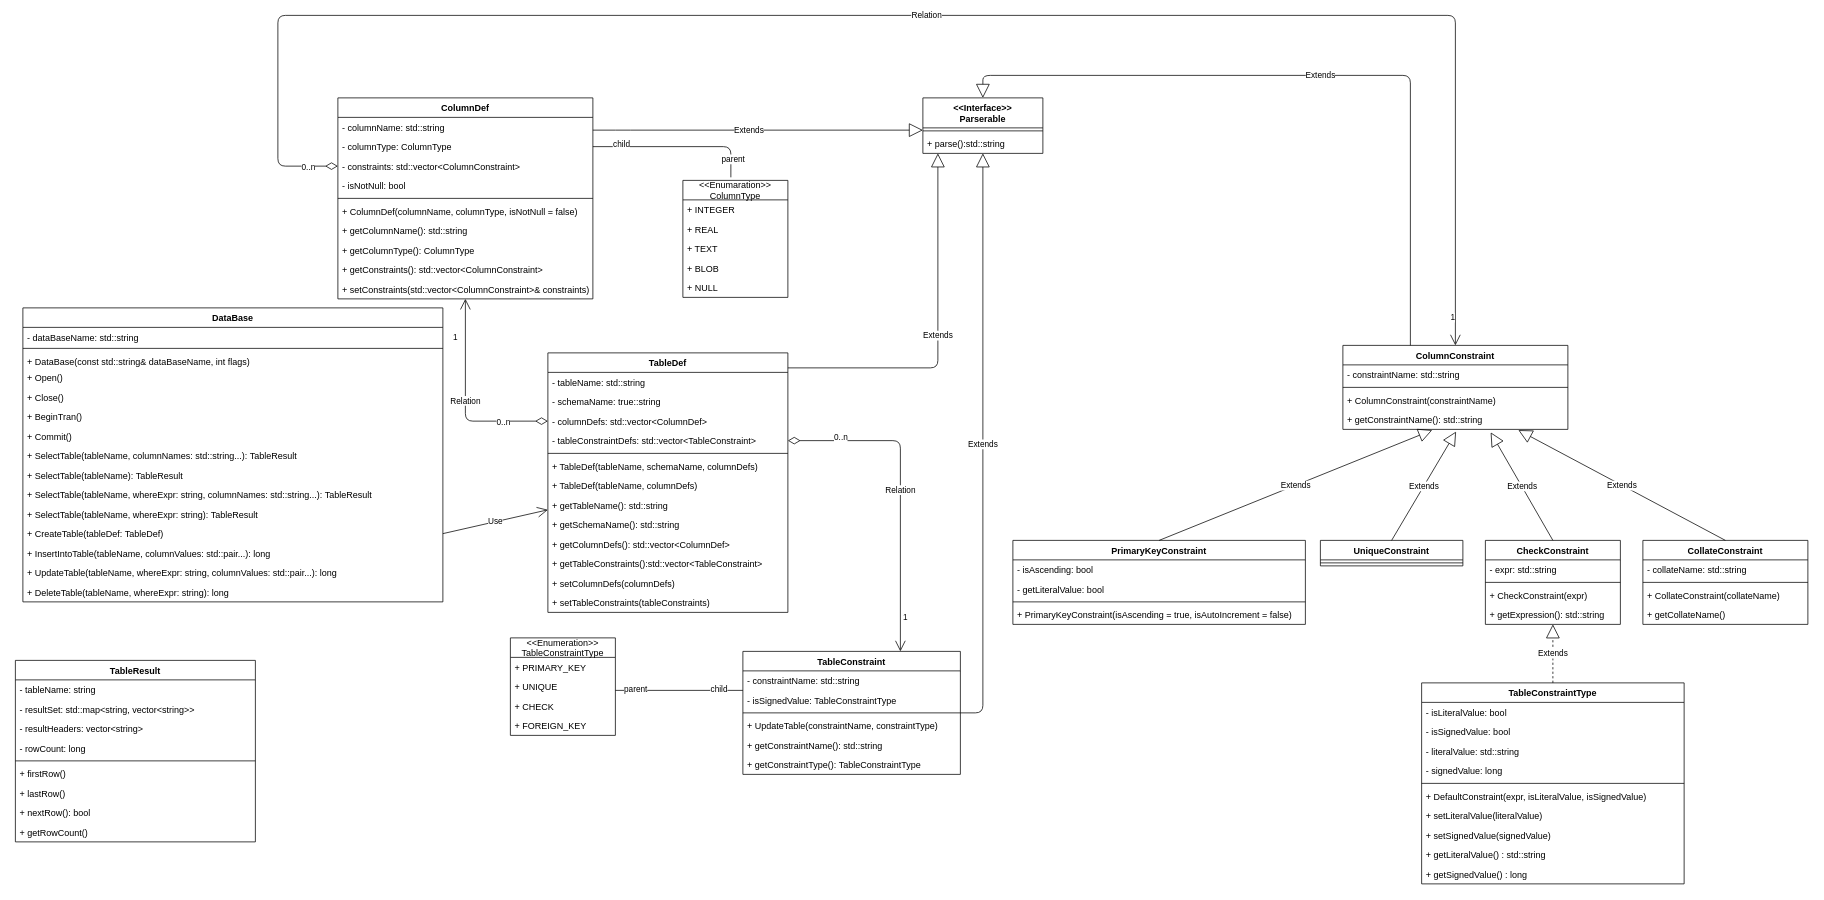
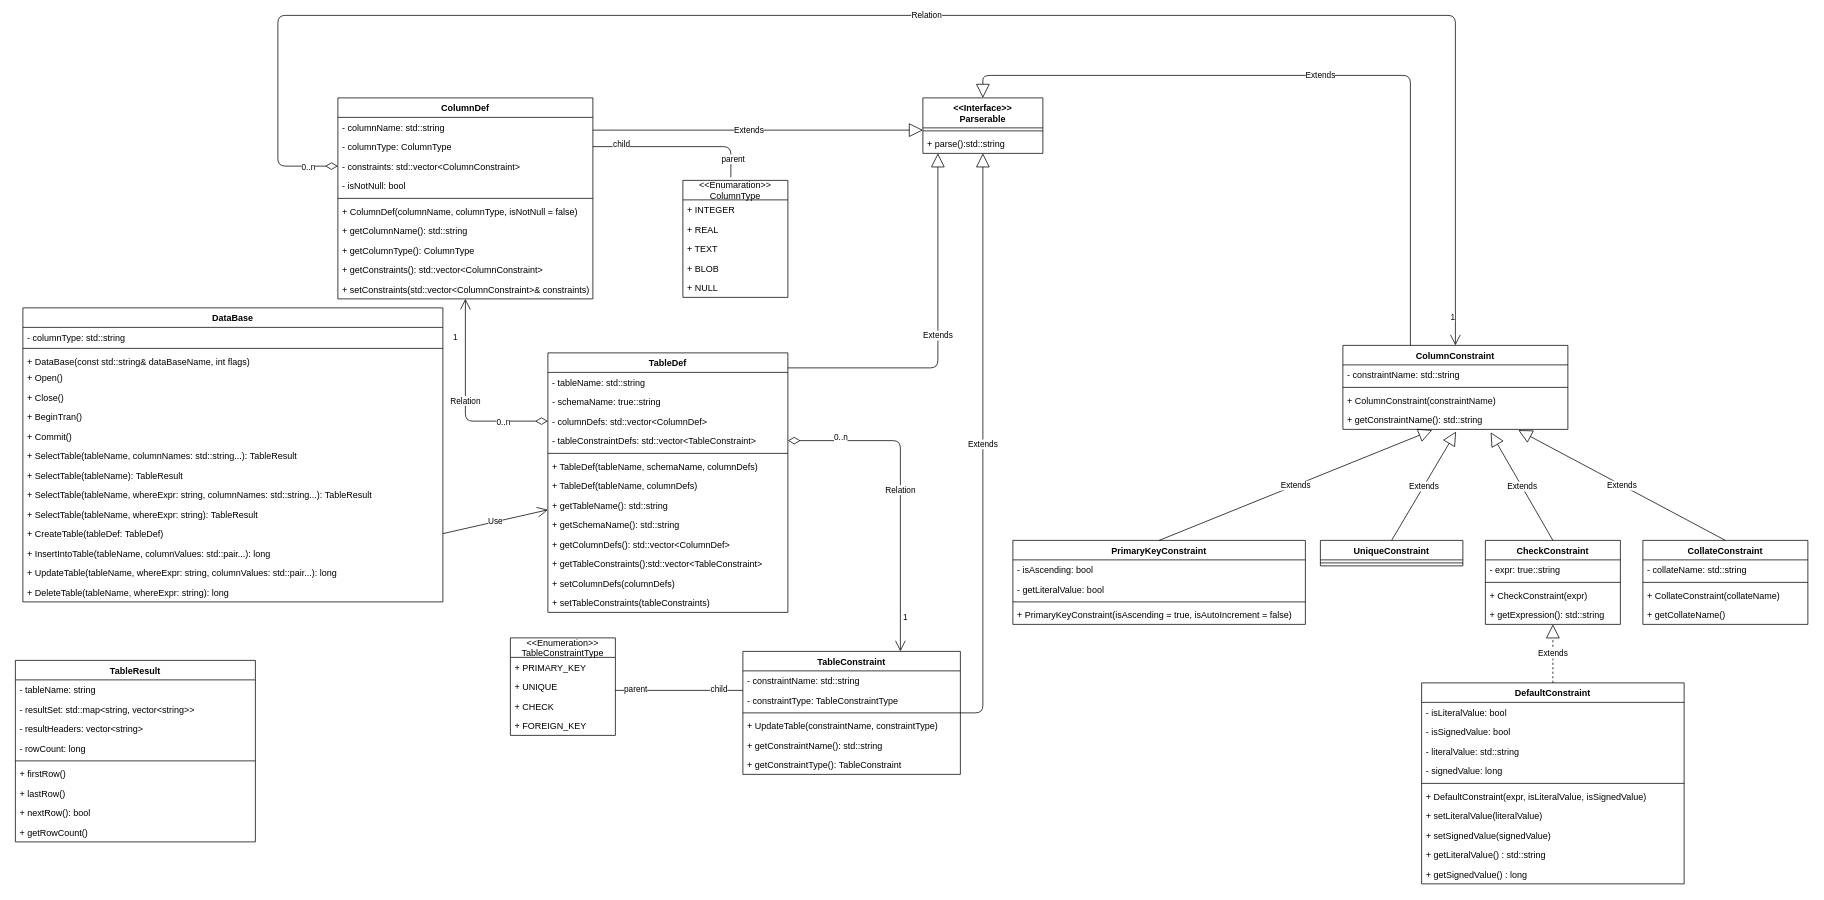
node "- dataBaseName: std::string": label "- dataBaseName: std::string" -> "- columnType: std::string"
node "- expr: std::string": label "- expr: std::string" -> "- expr: true::string"
node "TableConstraintType": label "TableConstraintType" -> "DefaultConstraint"
node "- isSignedValue: TableConstraintType": label "- isSignedValue: TableConstraintType" -> "- constraintType: TableConstraintType"
node "+ getConstraintType(): TableConstraintType": label "+ getConstraintType(): TableConstraintType" -> "+ getConstraintType(): TableConstraint"
